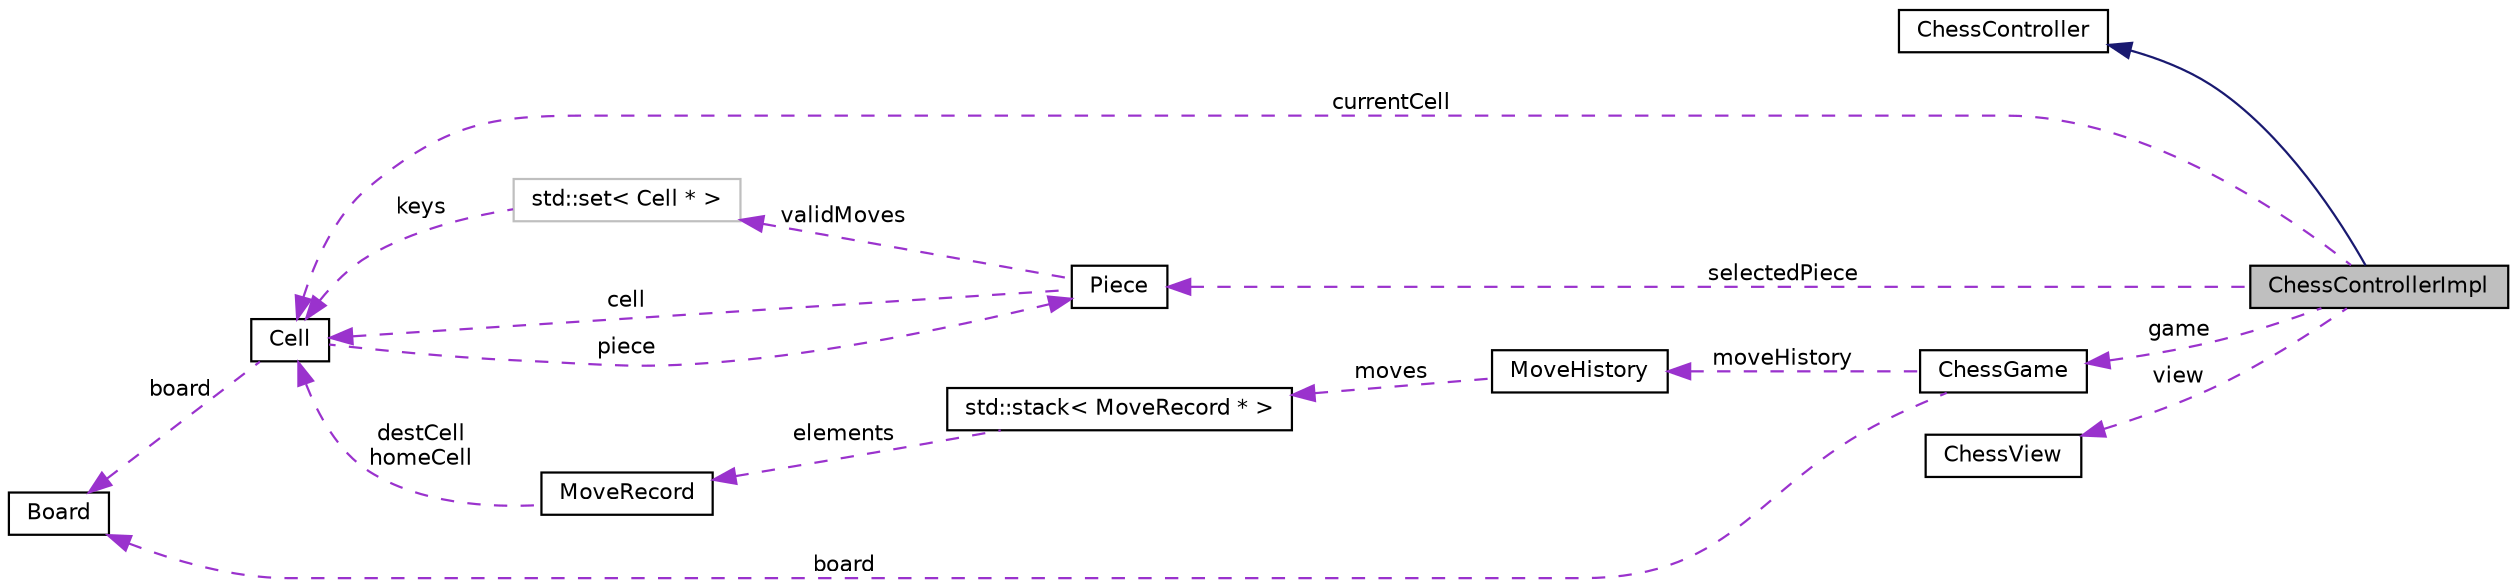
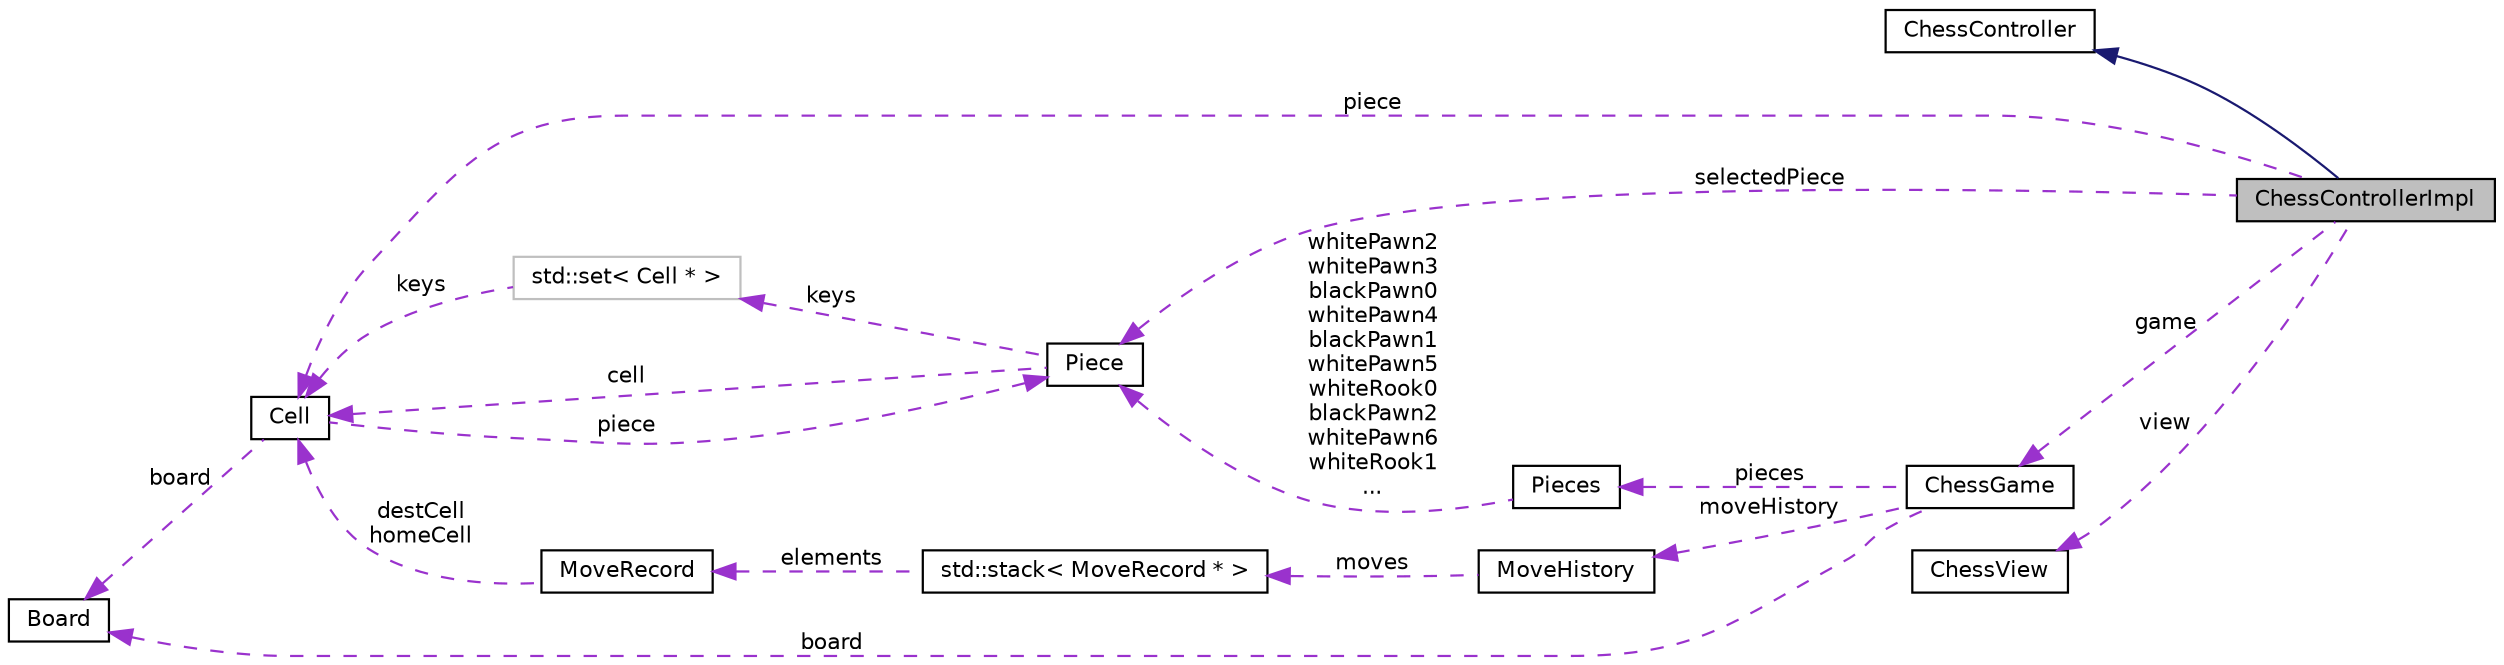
edge "ChessControllerImpl" -> "Cell": label "currentCell" -> "piece"
edge "Piece" -> "std::set< Cell * >": label "validMoves" -> "keys"
node "Pieces": added
